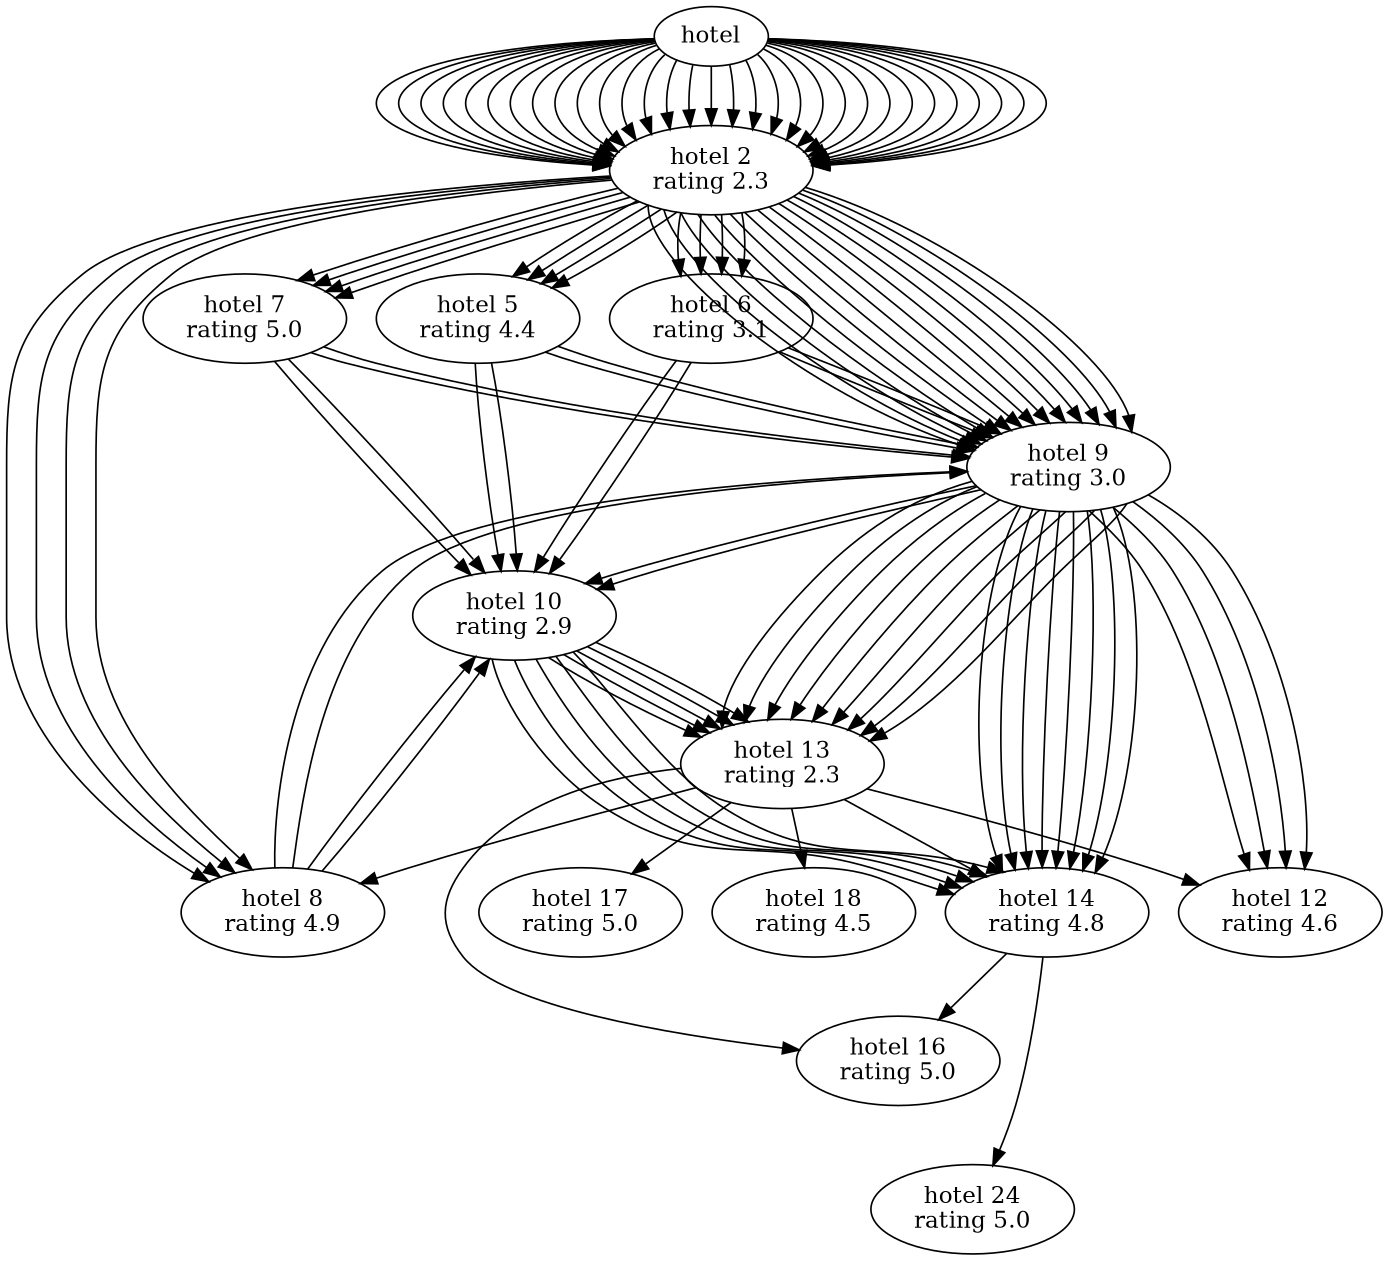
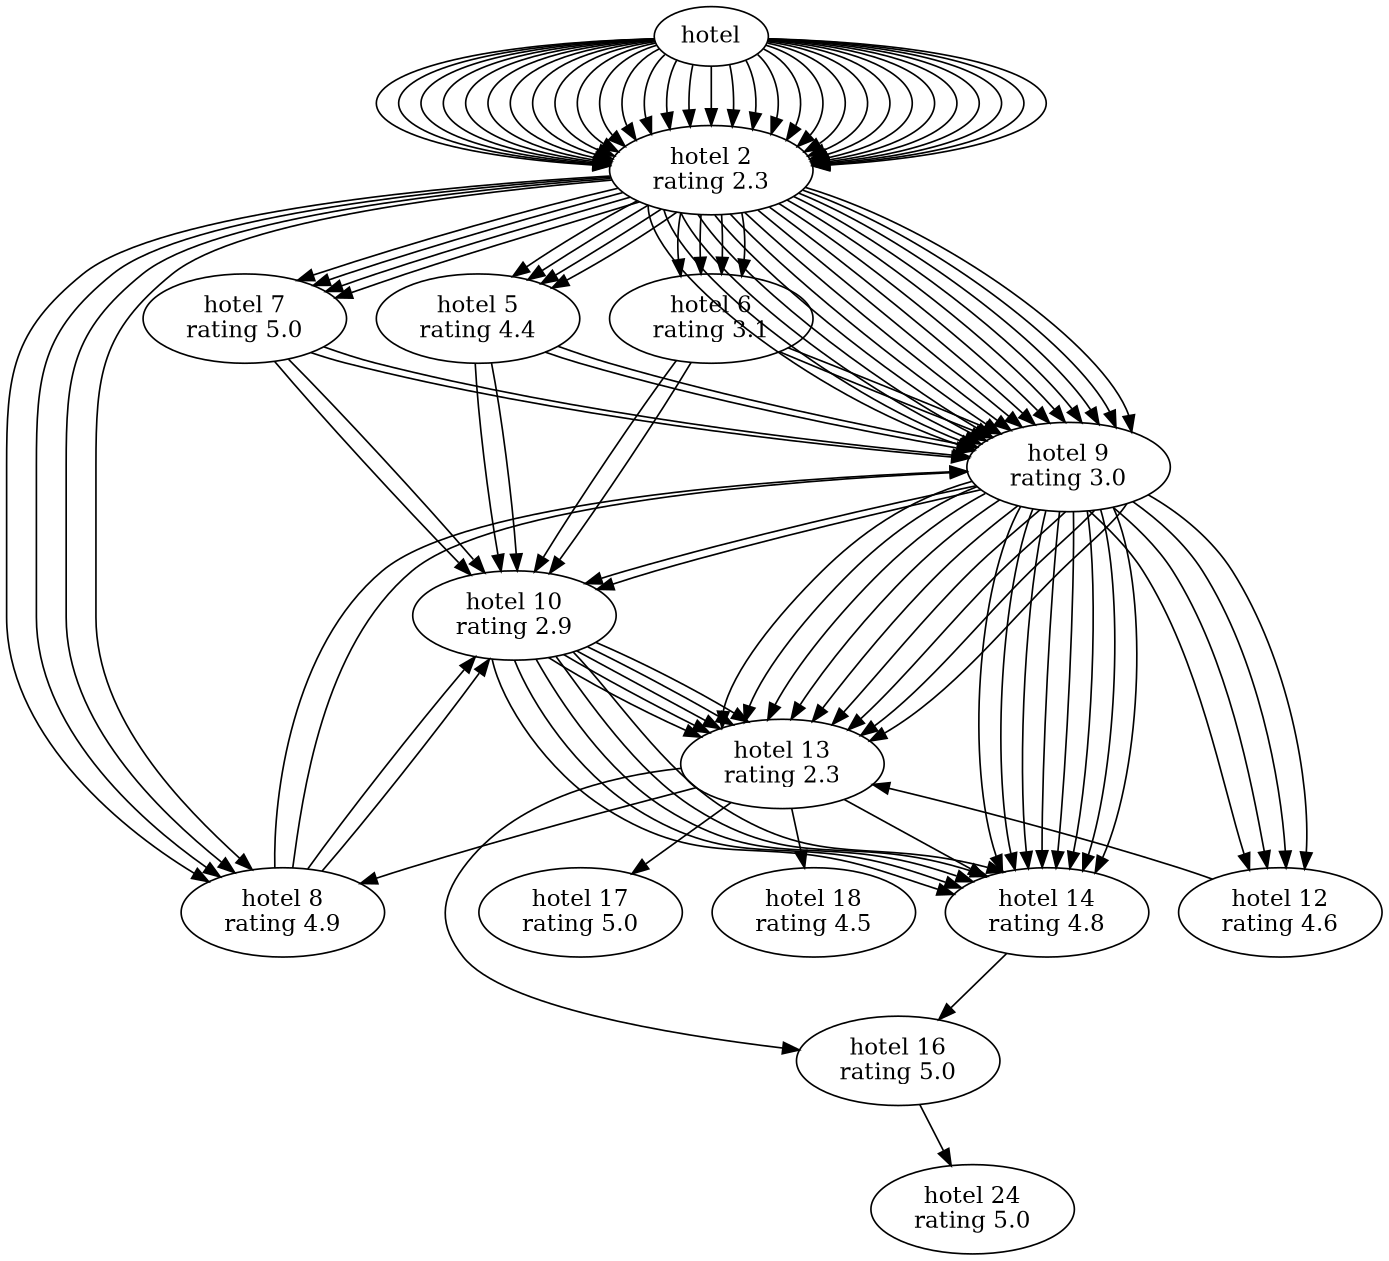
edge "hotel 13 rating 2.3" -> "hotel 12 rating 4.6": reversed
edge "hotel 14 rating 4.8" -> "hotel 24 rating 5.0": now "hotel 16 rating 5.0" -> "hotel 24 rating 5.0"
